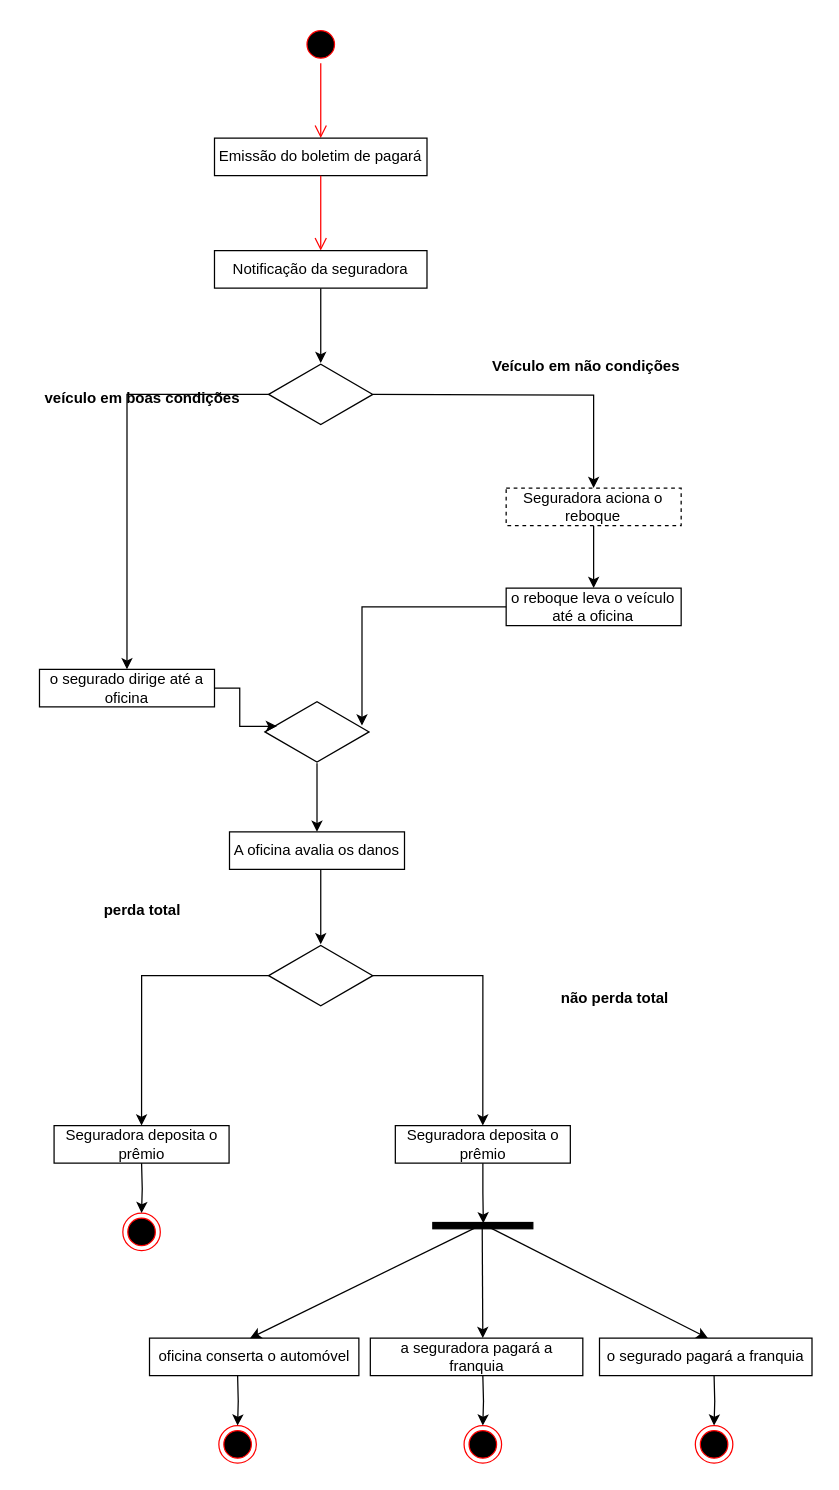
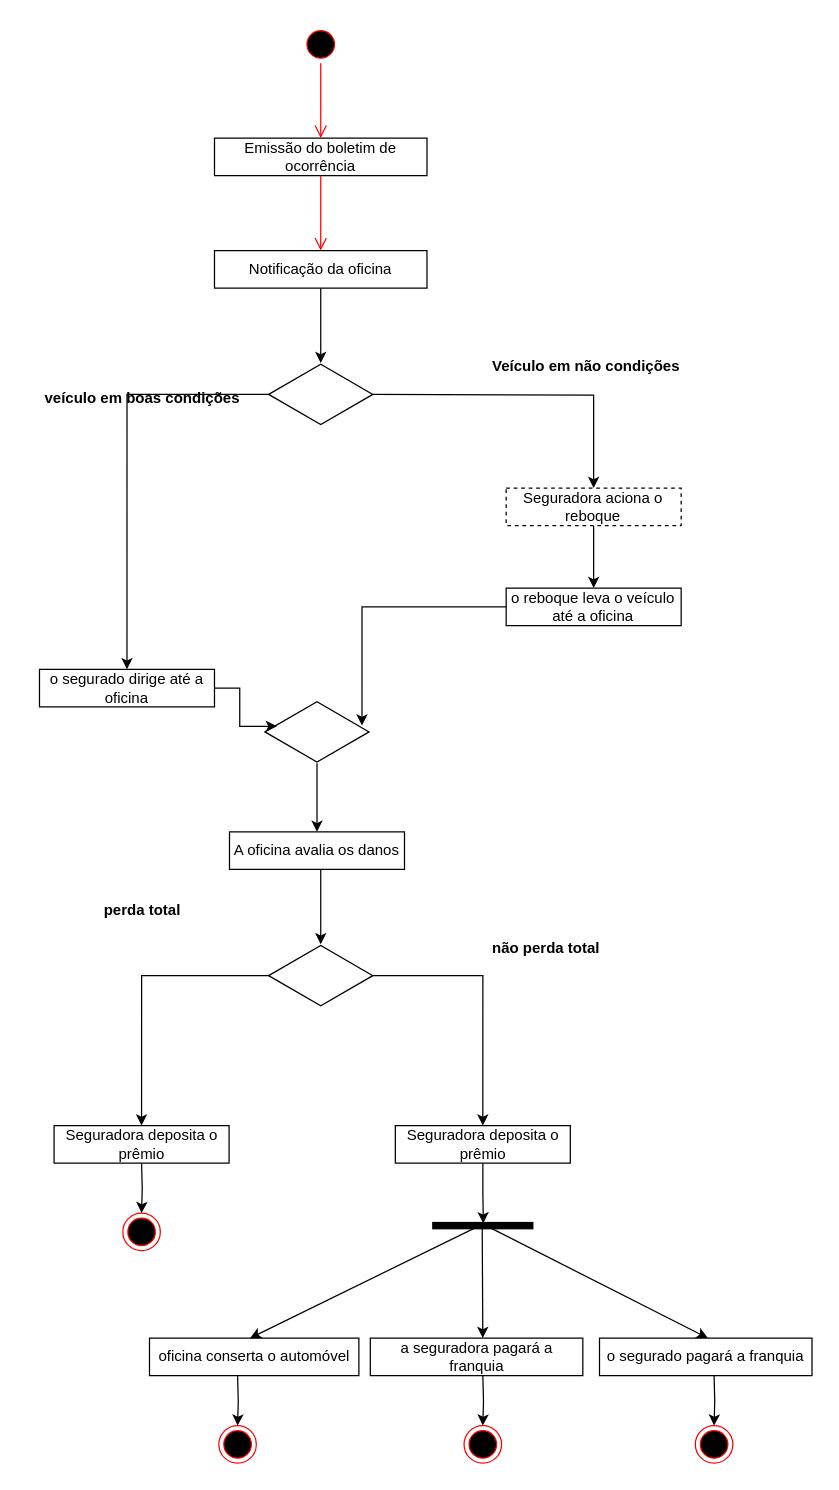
node "Emissão do boletim de pagará": label "Emissão do boletim de pagará" -> "Emissão do boletim de ocorrência"
node "Notificação da seguradora": label "Notificação da seguradora" -> "Notificação da oficina"
node "não perda total": moved (615, 998) -> (546, 948)
